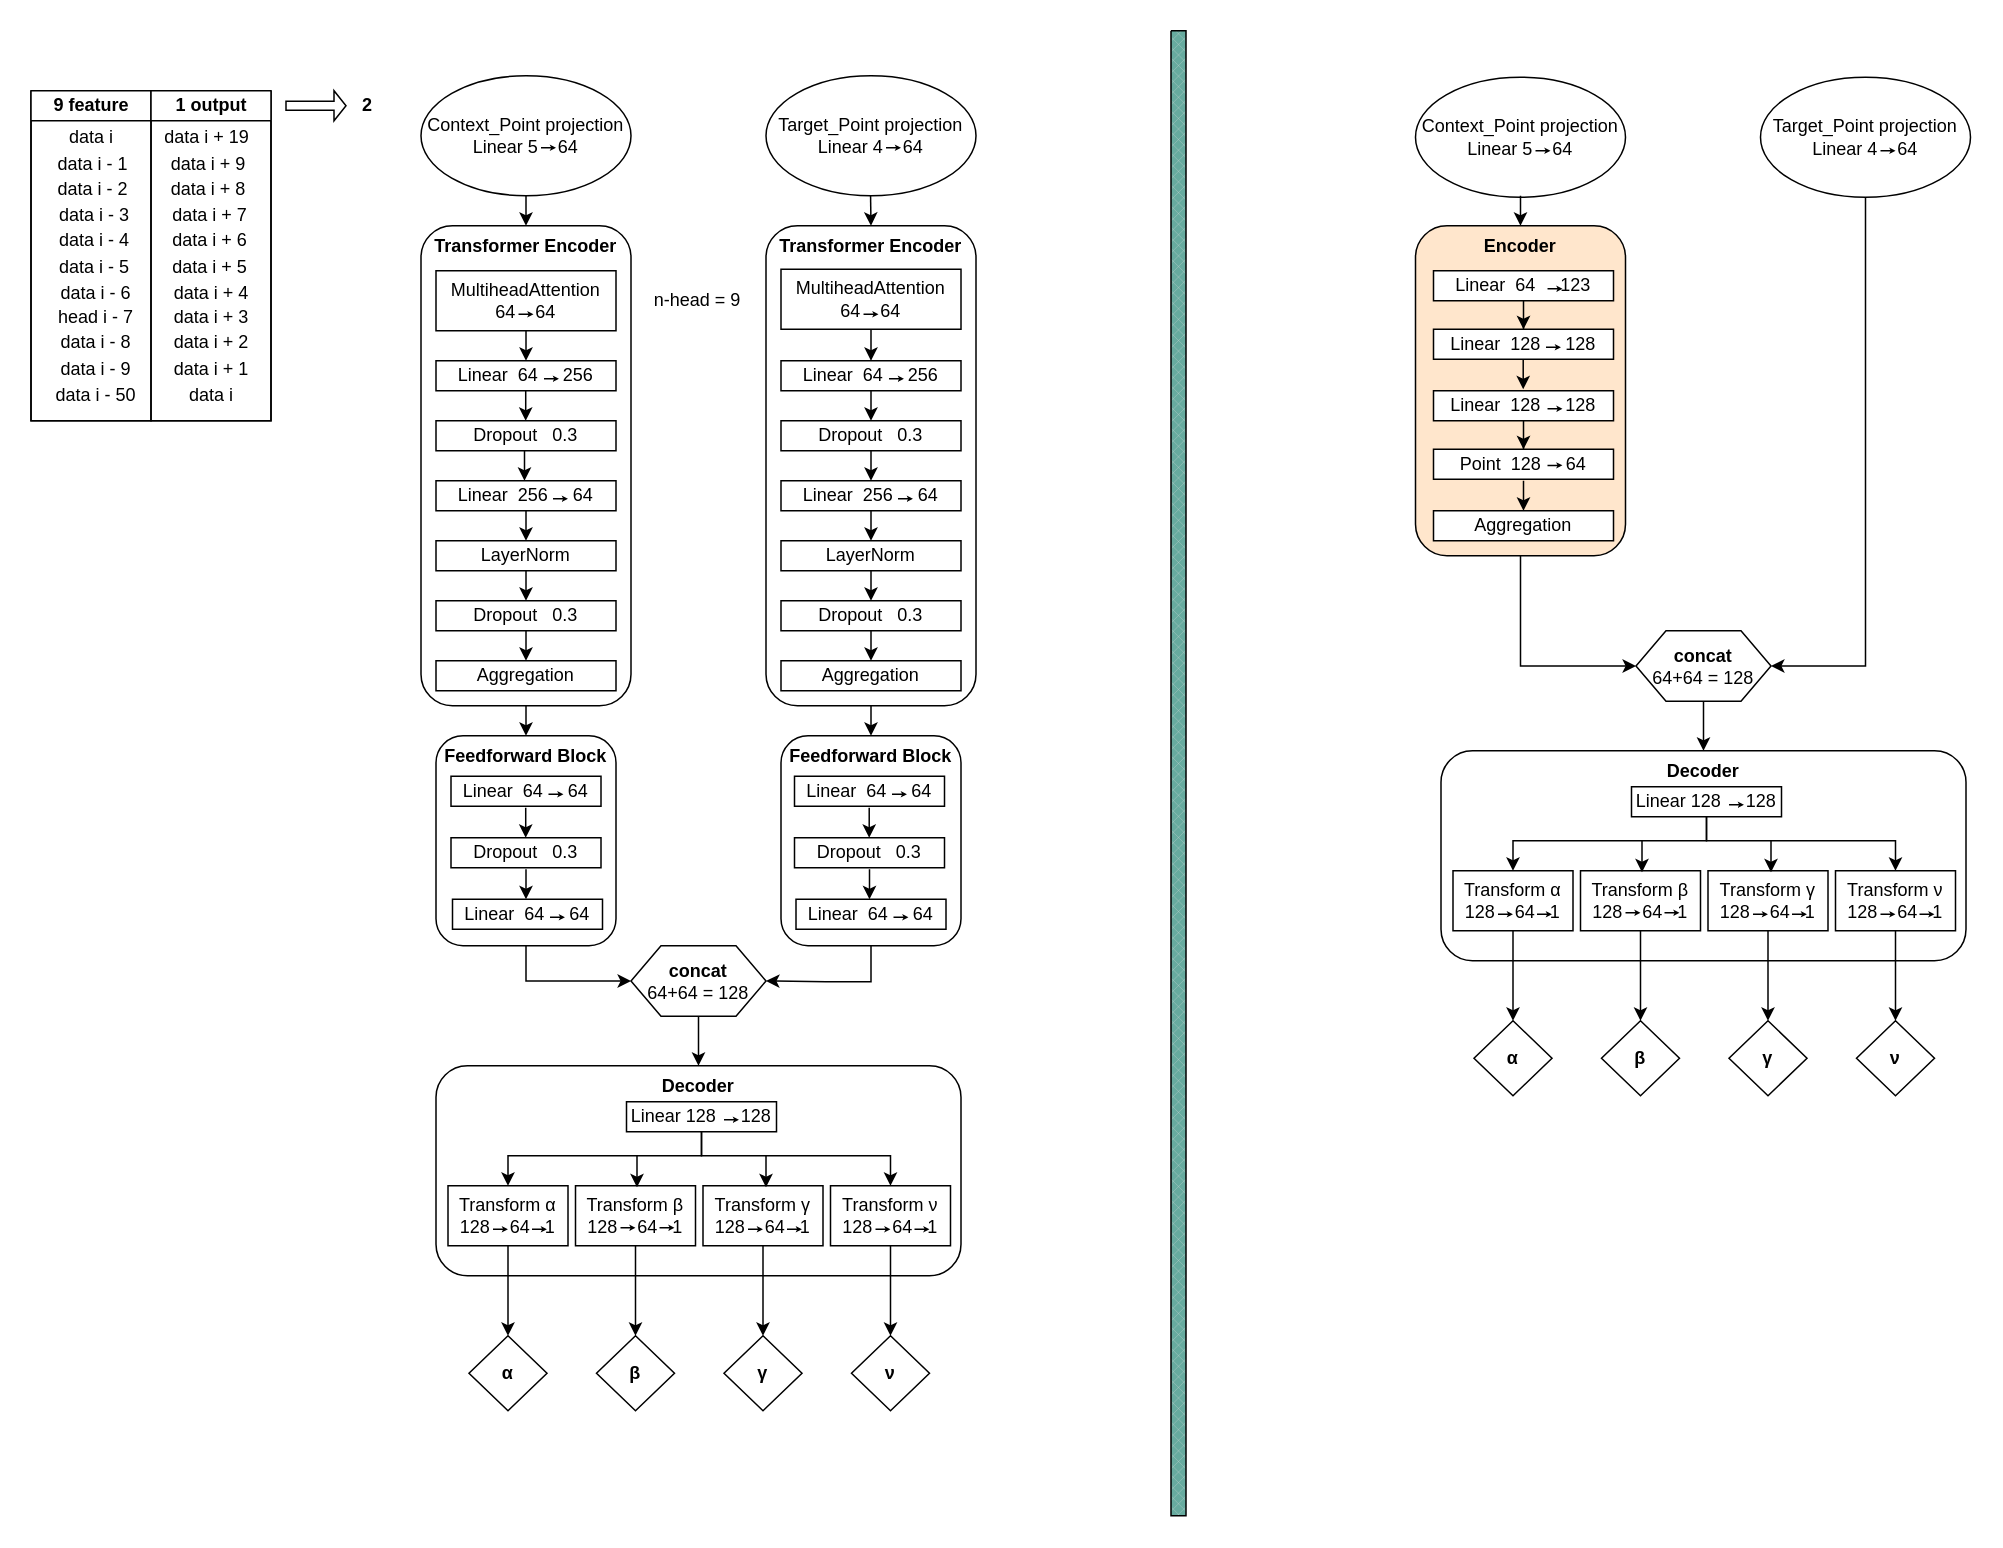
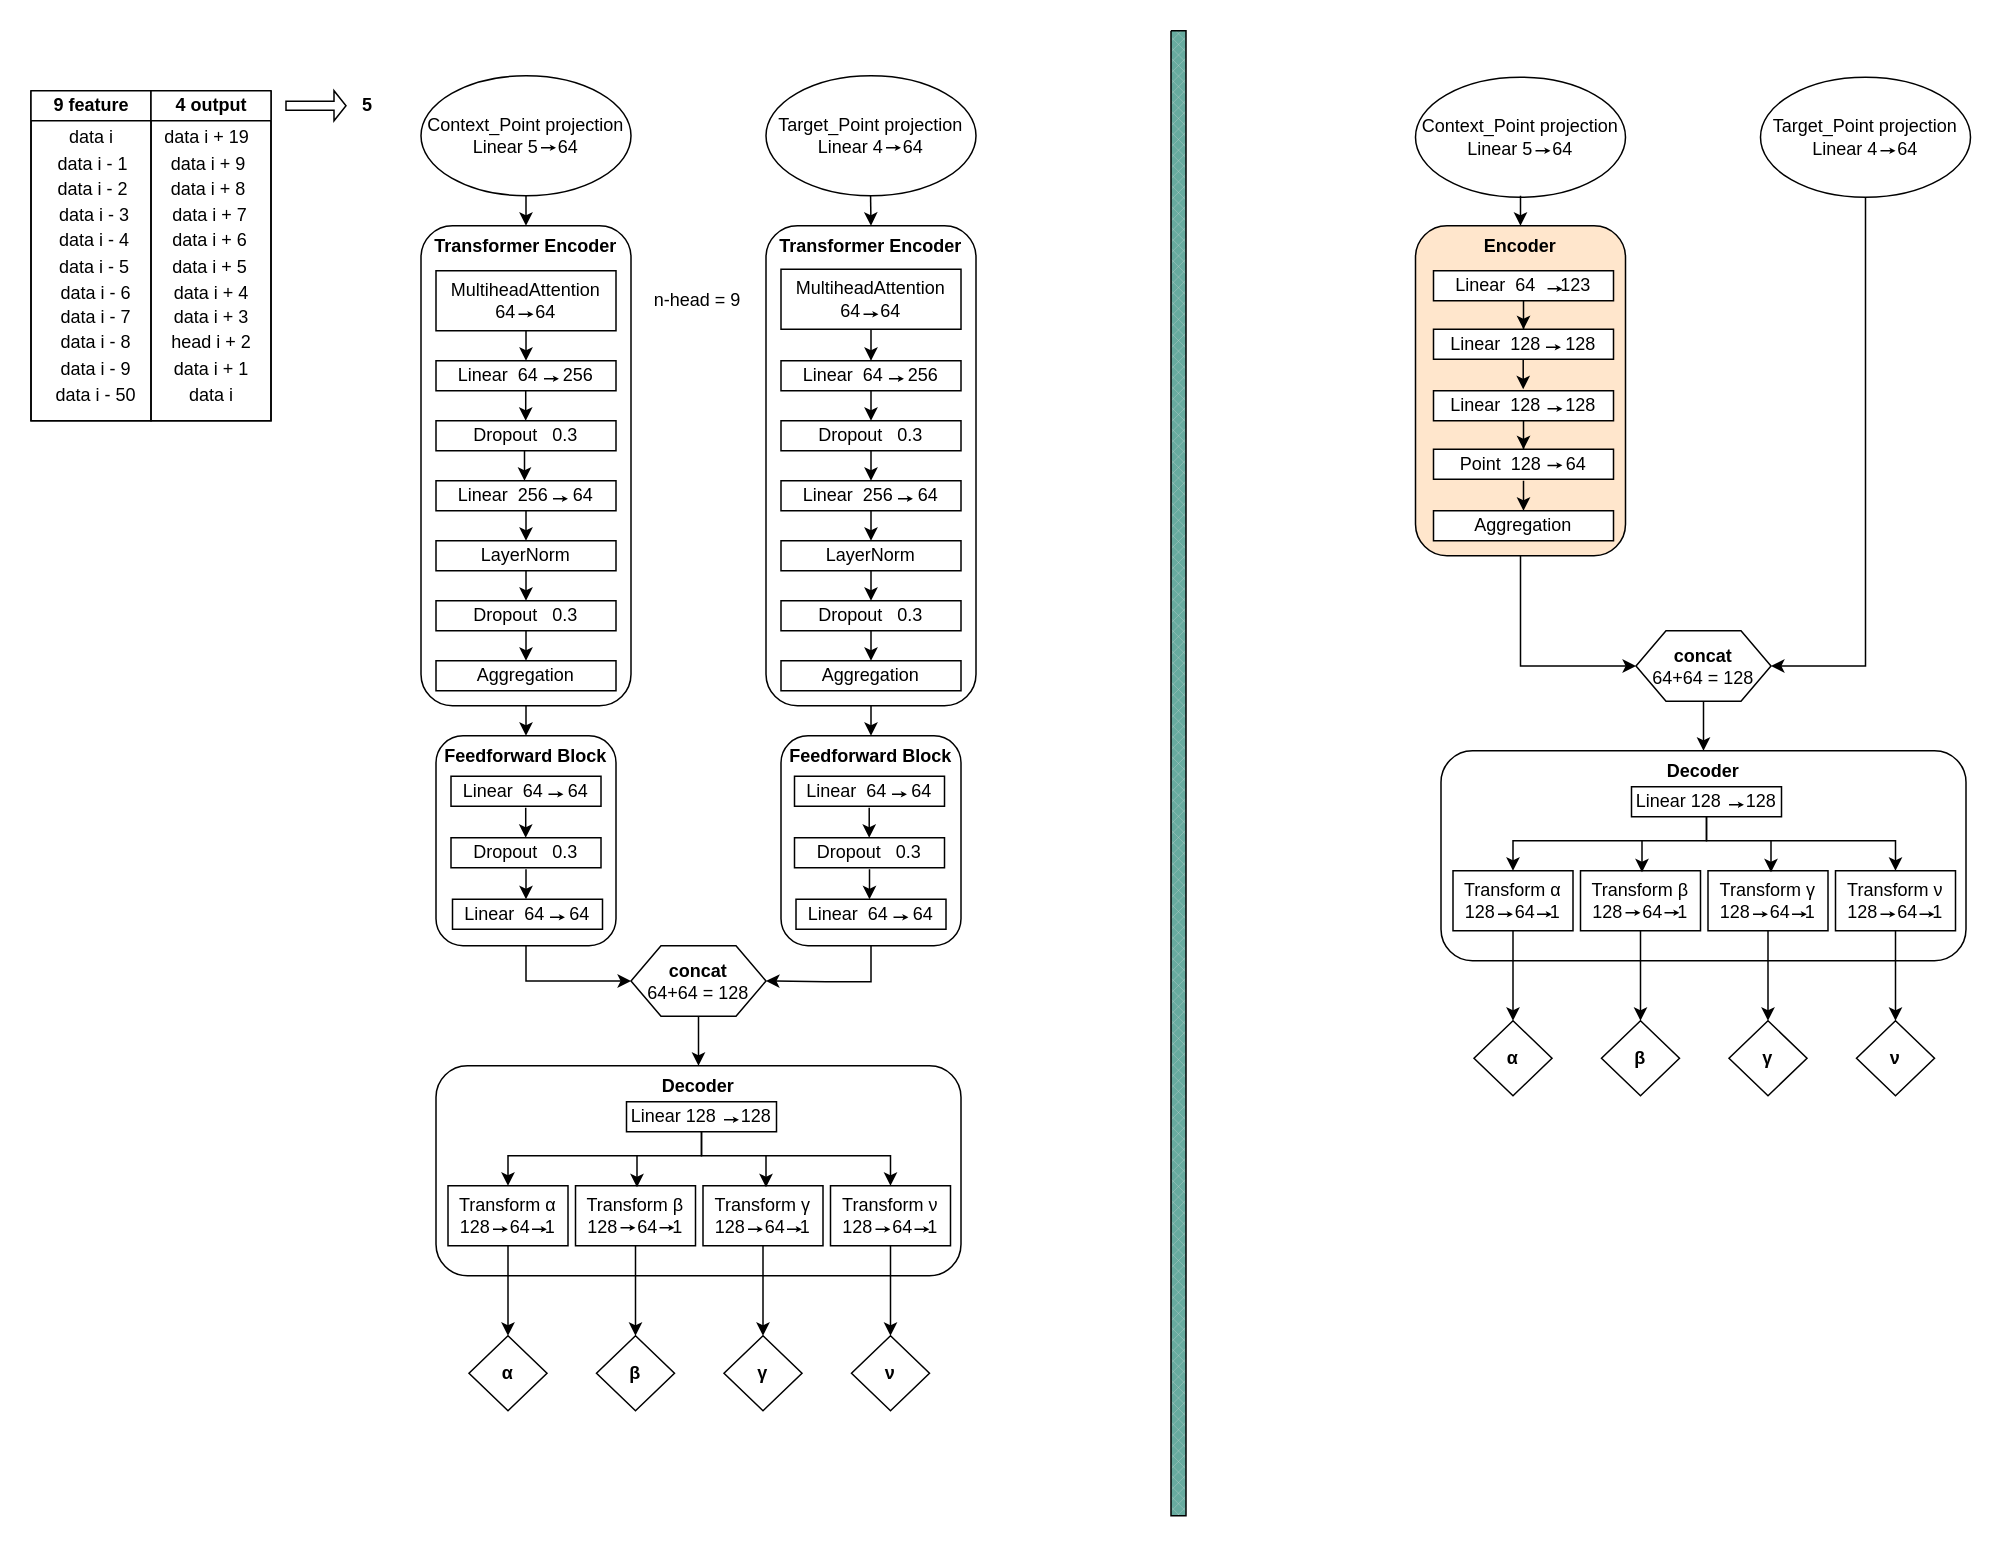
node "1 output": label "1 output" -> "4 output"
node "2": label "2" -> "5"
node "head i - 7": label "head i - 7" -> "data i - 7"
node "data i + 2": label "data i + 2" -> "head i + 2"
